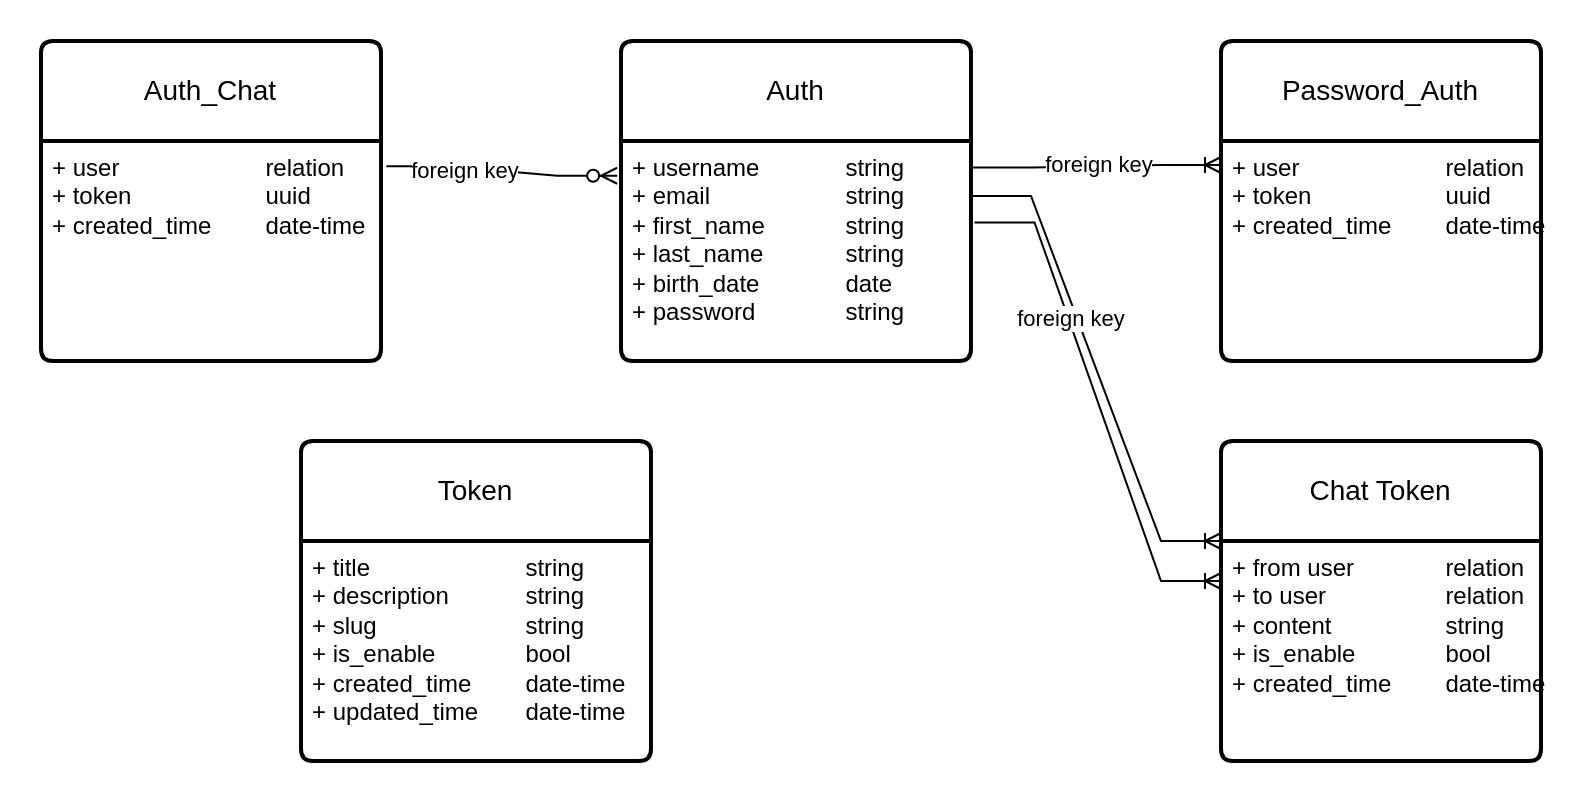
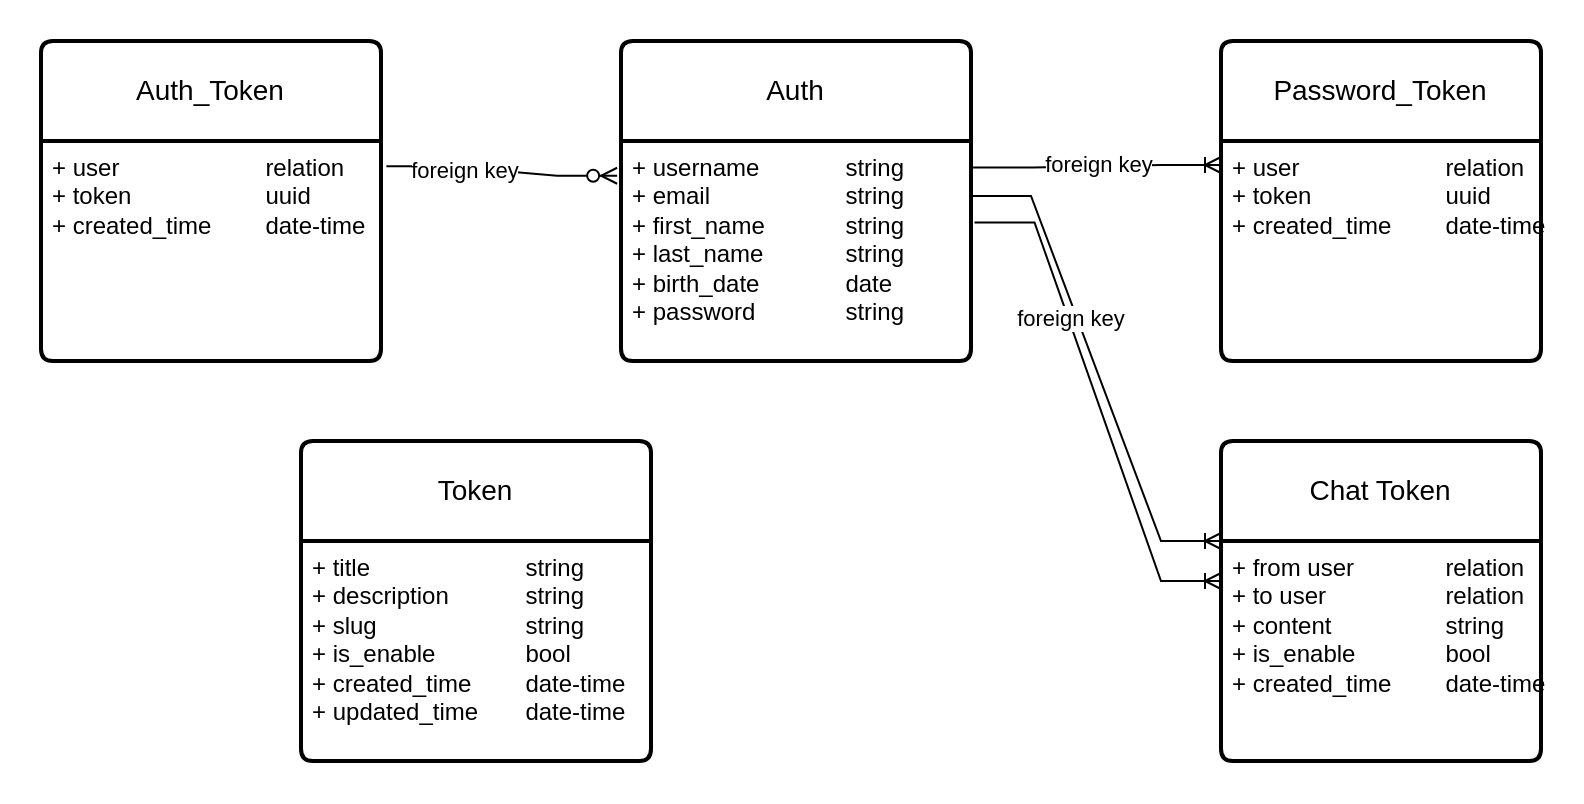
node "Auth_Chat": label "Auth_Chat" -> "Auth_Token"
node "Password_Auth": label "Password_Auth" -> "Password_Token"
